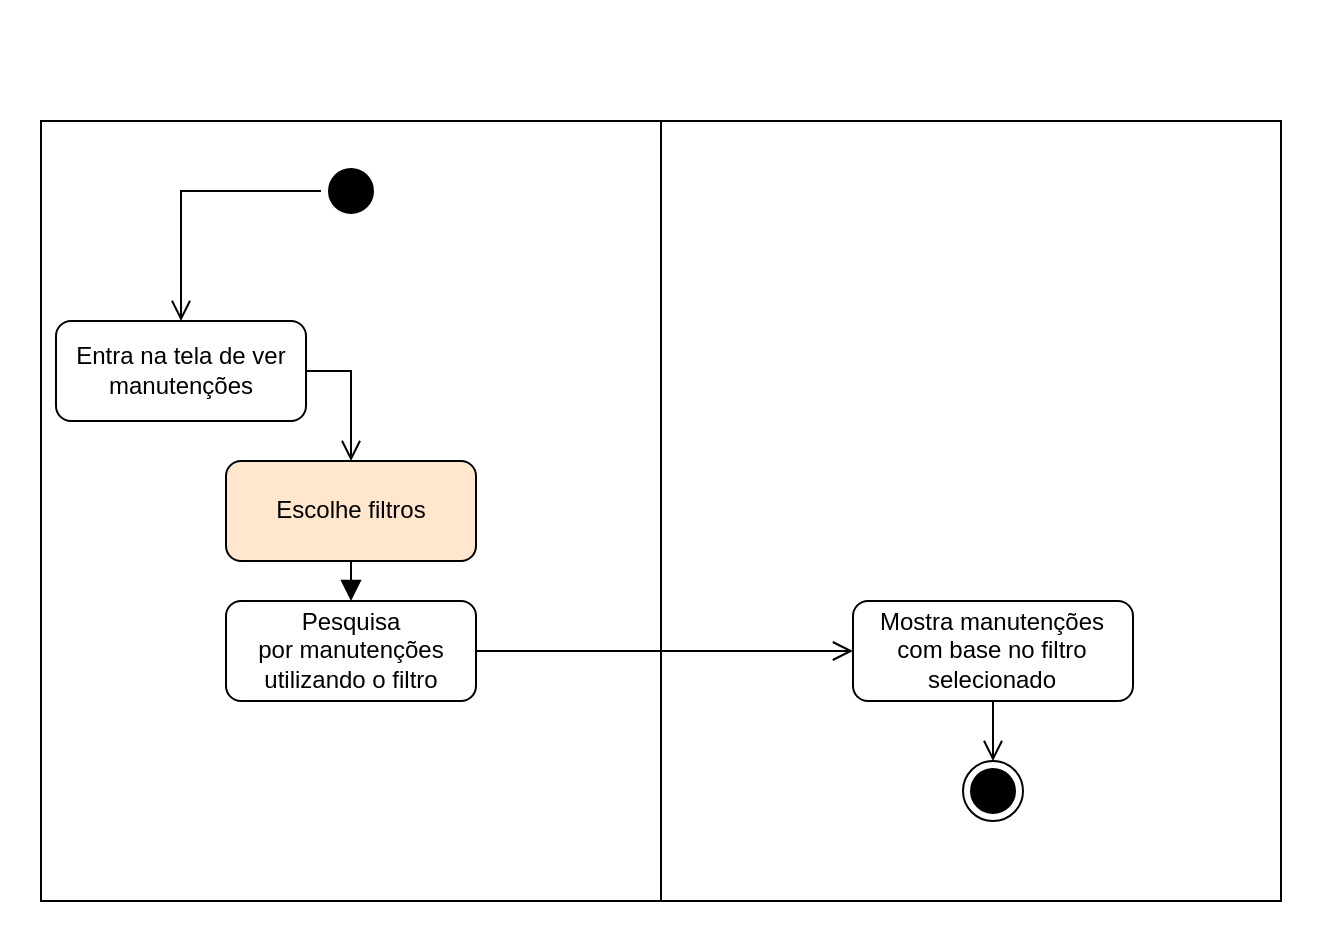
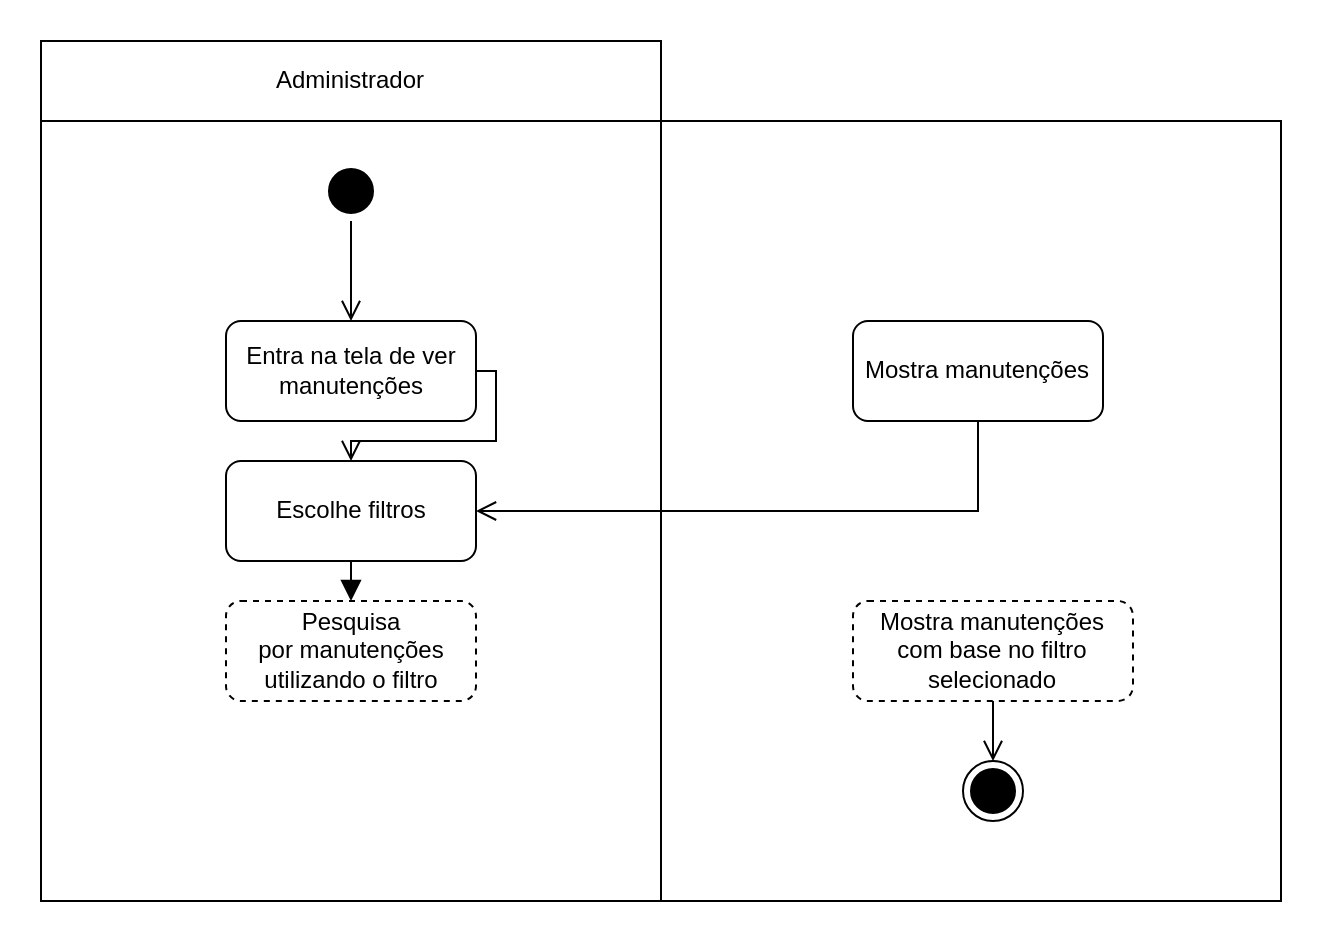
node "Administrador": added
node "Entra na tela de ver manutenções": moved (181, 371) -> (351, 371)
node "Mostra manutenções": added
node "Escolhe filtros": fillcolor #ffe6cc -> #ffffff
edge "Mostra manutenções" -> "Escolhe filtros": added
node "Pesquisa por manutenções utilizando o filtro": style solid -> dashed
edge "Pesquisa por manutenções utilizando o filtro" -> "Mostra manutenções com base no filtro selecionado": removed
node "Mostra manutenções com base no filtro selecionado": style solid -> dashed
